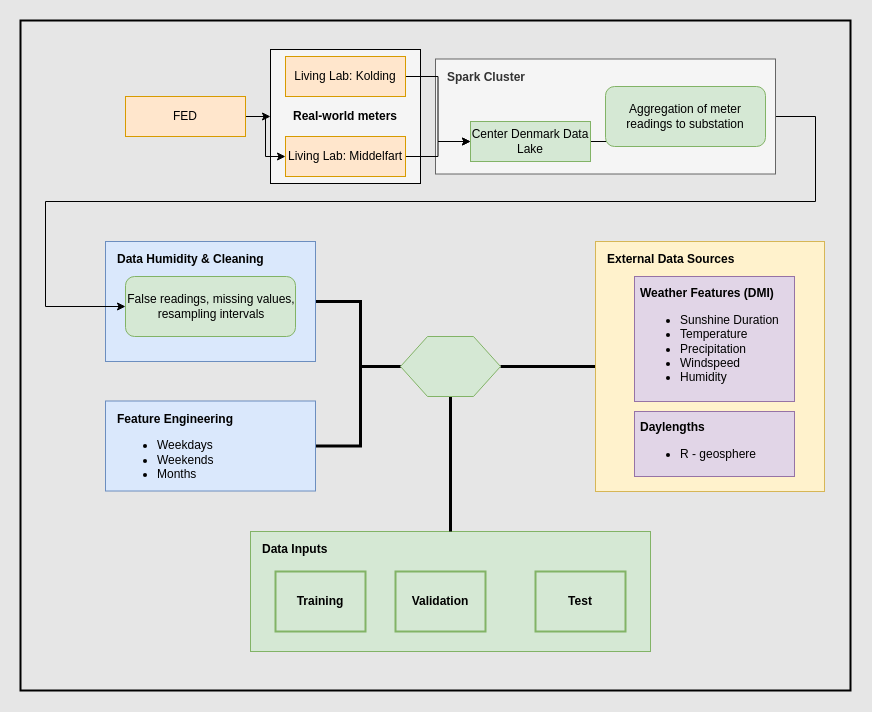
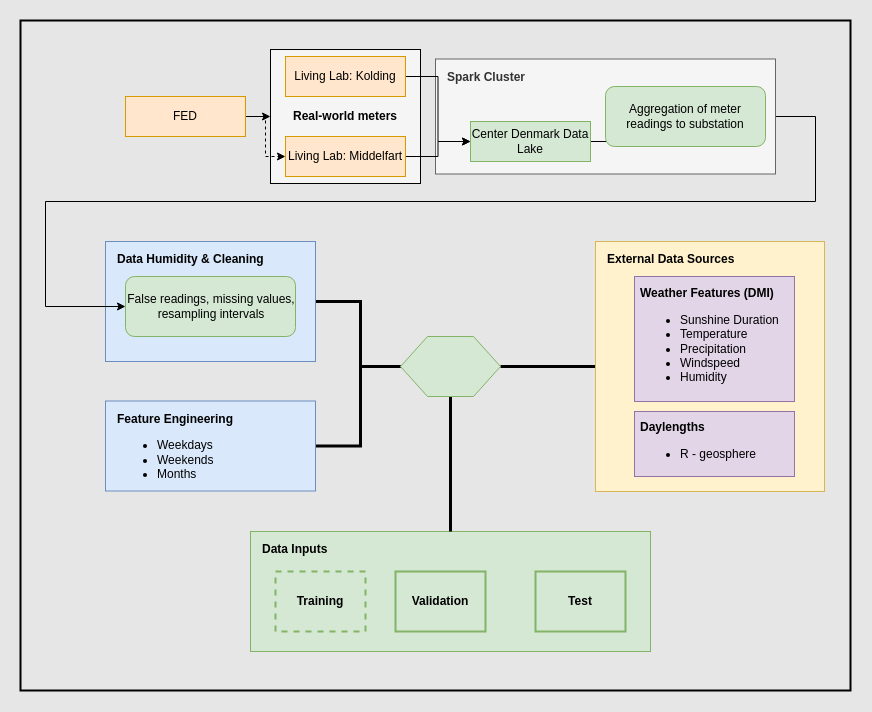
edge "FED" -> "Living Lab: Middelfart": style solid -> dashed
node "Training": style solid -> dashed
